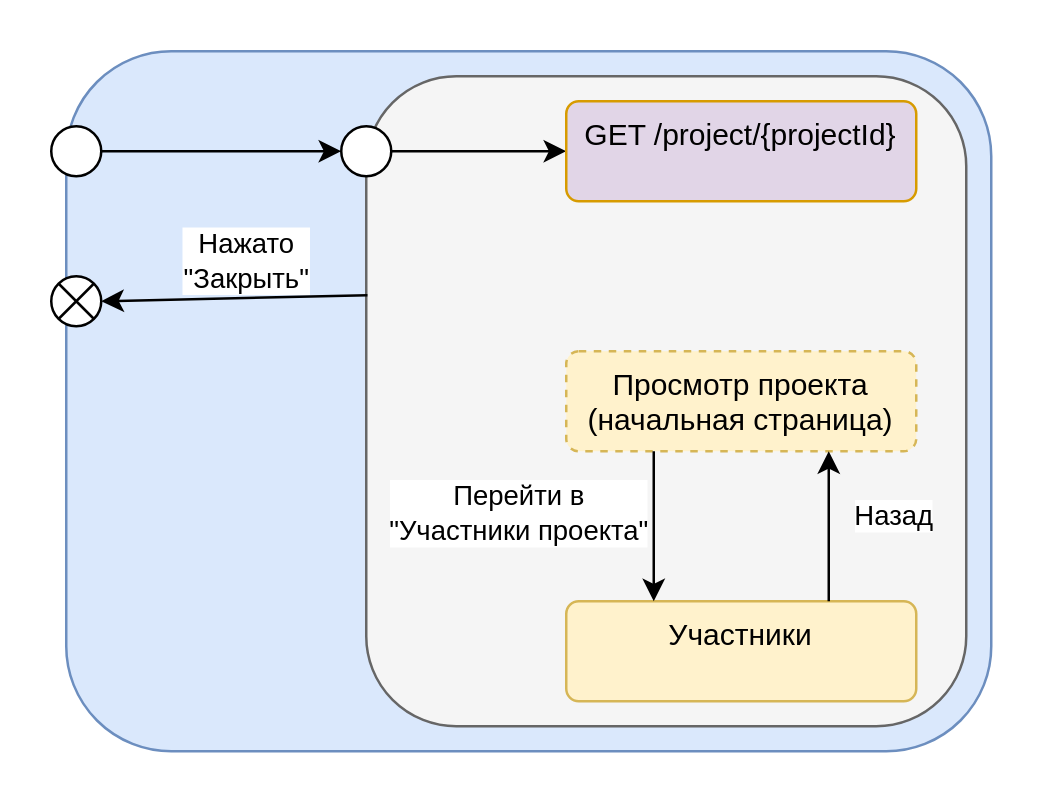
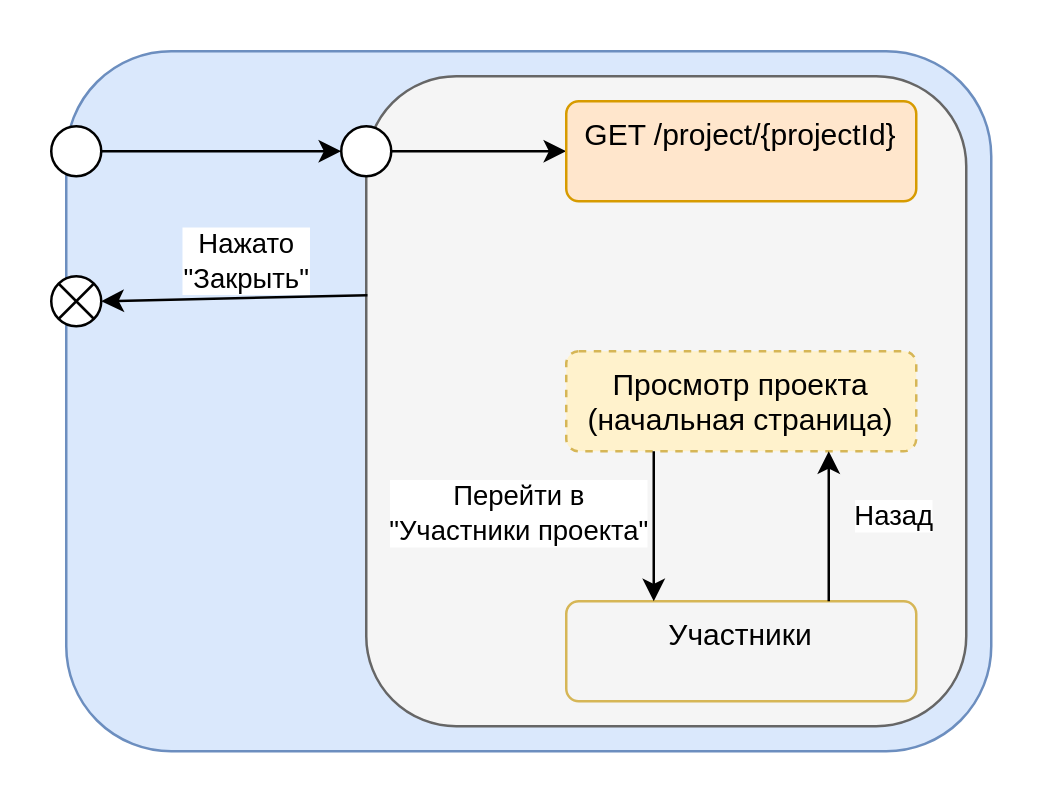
node "GET /project/{projectId}": fillcolor #e1d5e7 -> #ffe6cc
node "Участники": fillcolor #fff2cc -> #f5f5f5
